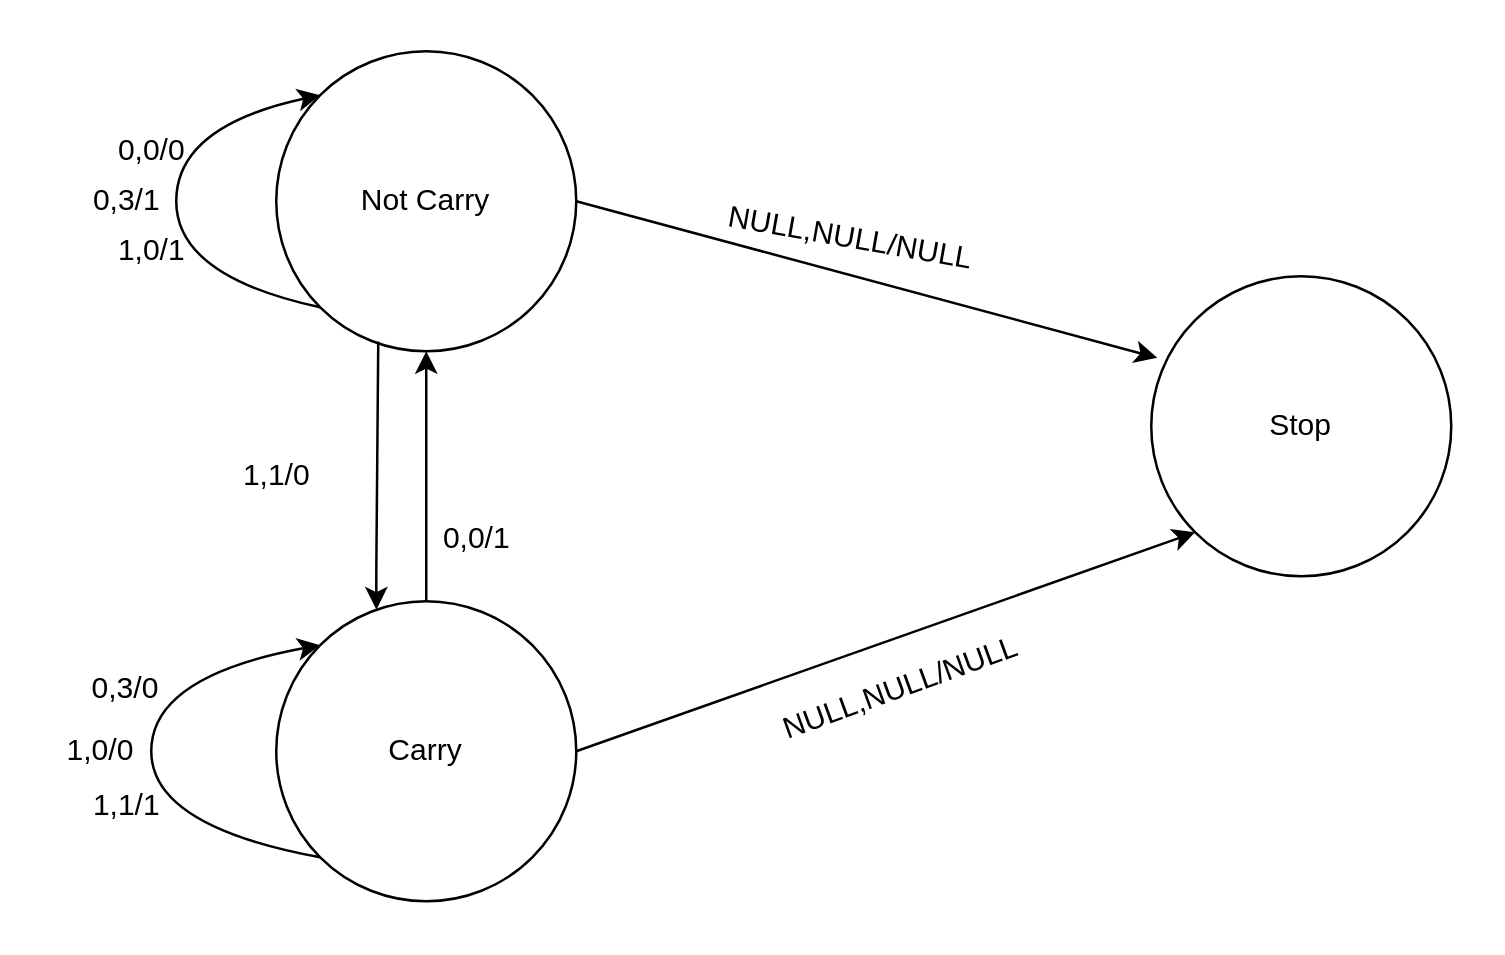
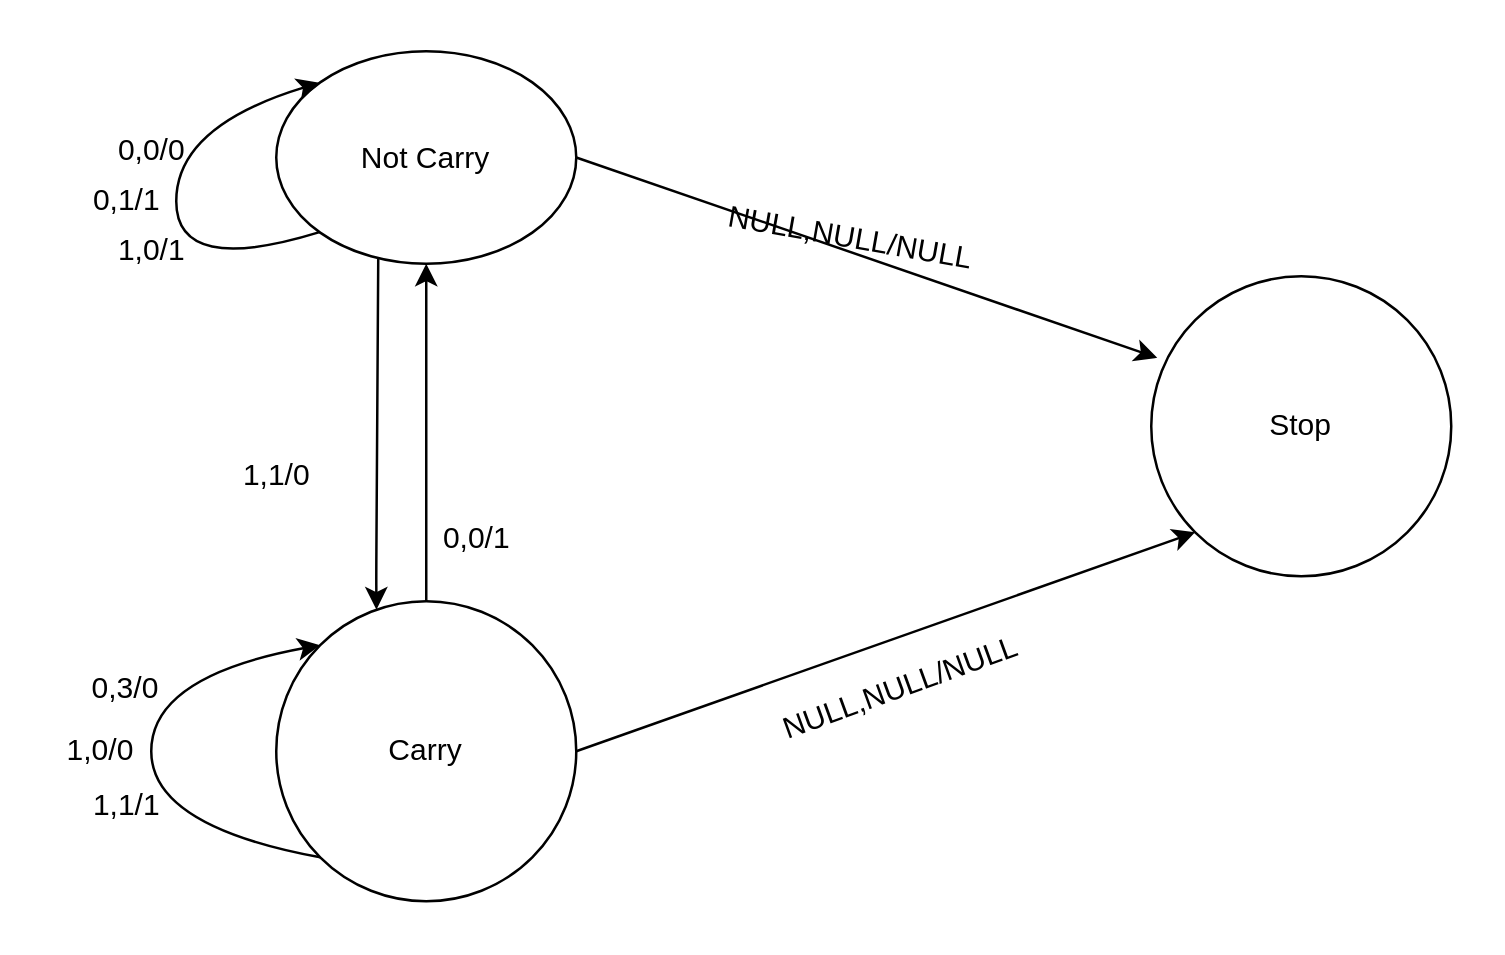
node "0,3/1": label "0,3/1" -> "0,1/1"
node "Not Carry": size 300x300 -> 300x213
